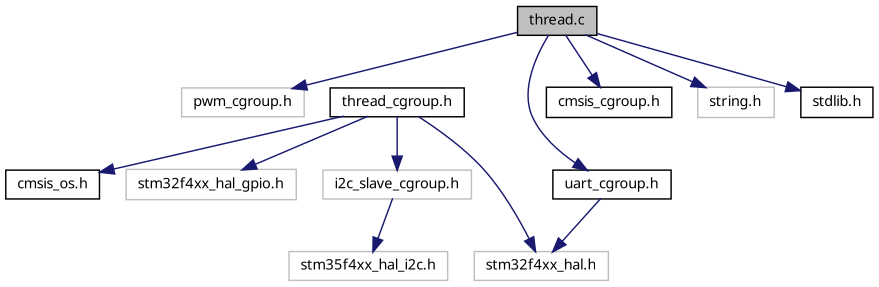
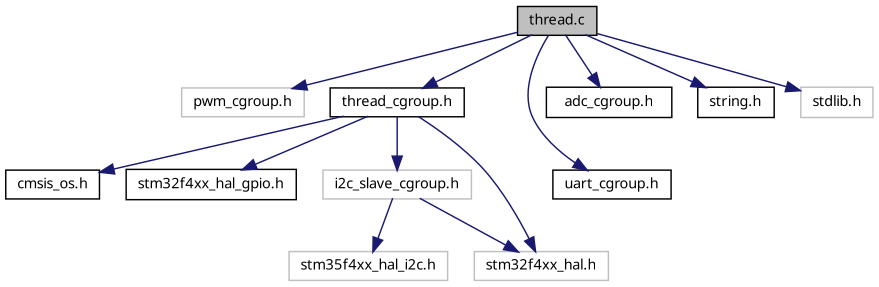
edge "thread.c" -> "thread_cgroup.h": added
node "cmsis_cgroup.h": label "cmsis_cgroup.h" -> "adc_cgroup.h"
node "string.h": color grey75 -> black
node "stdlib.h": color black -> grey75
node "stm32f4xx_hal_gpio.h": color grey75 -> black
edge "uart_cgroup.h" -> "stm32f4xx_hal.h": now "i2c_slave_cgroup.h" -> "stm32f4xx_hal.h"
